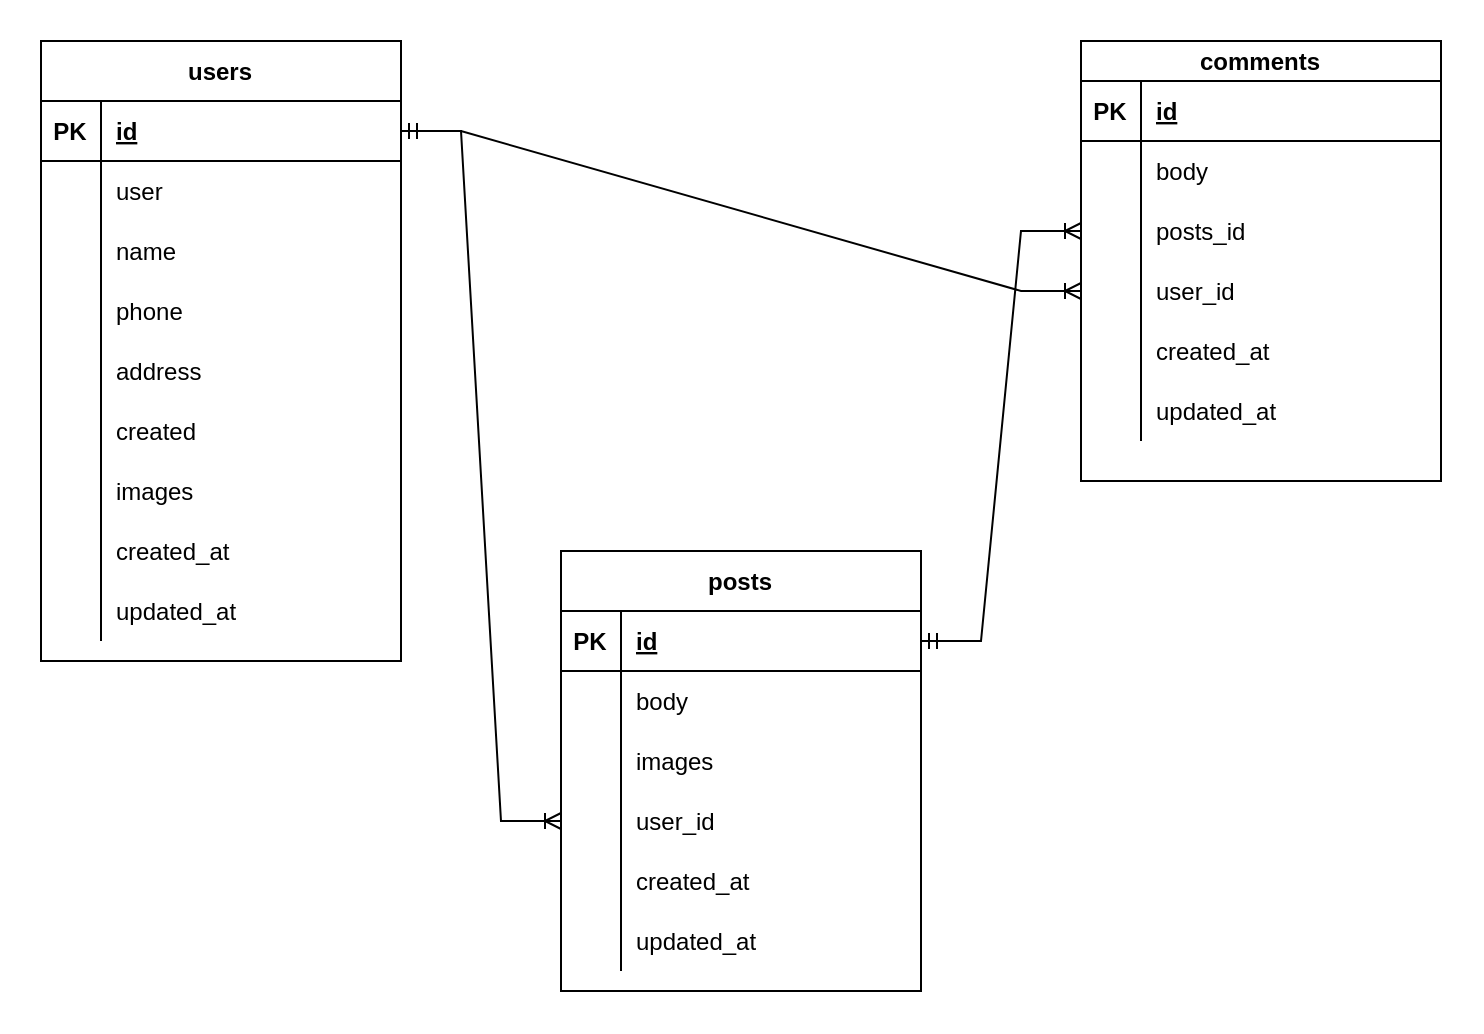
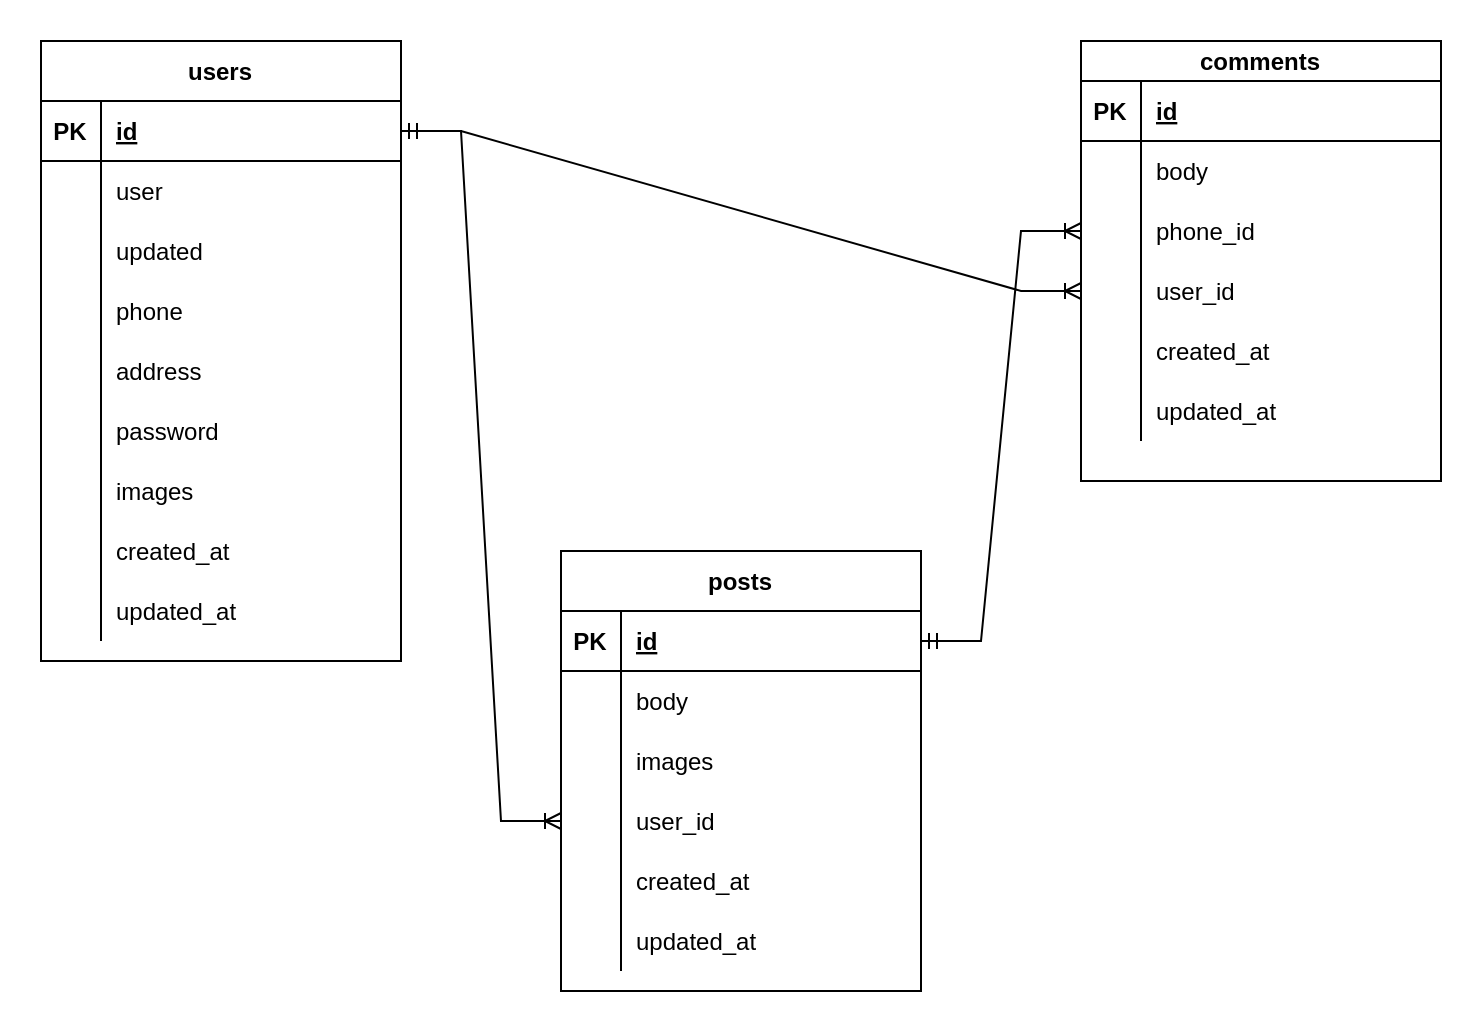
node "posts_id": label "posts_id" -> "phone_id"
node "name": label "name" -> "updated"
node "created": label "created" -> "password"
